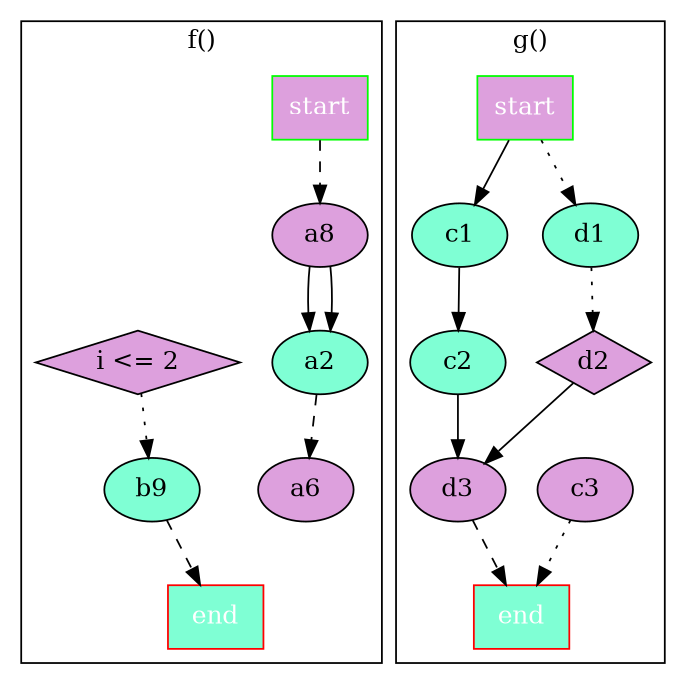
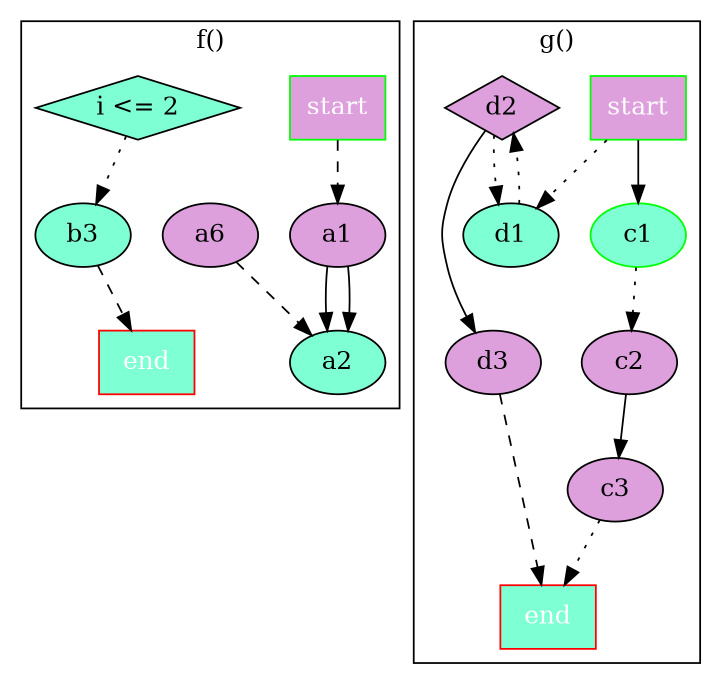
edge "d2" -> "d1": added
node "a8": label "a8" -> "a1"
node "c1": color black -> green
edge "c1" -> "c2": style solid -> dotted
node "i <= 2": fillcolor plum -> aquamarine
node "c2": fillcolor aquamarine -> plum
edge "a2" -> "a6": reversed
edge "c2" -> "d3": now "c2" -> "c3"
node "b9": label "b9" -> "b3"
